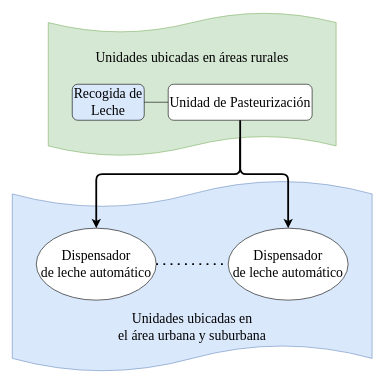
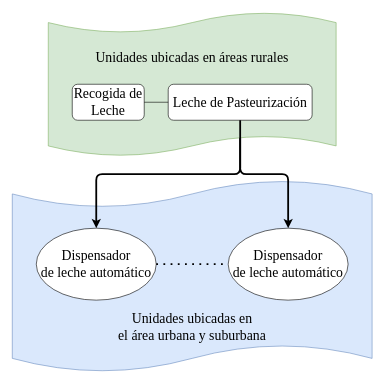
node "Recogida de Leche": fillcolor #dae8fc -> #ffffff
node "Unidad de Pasteurización": label "Unidad de Pasteurización" -> "Leche de Pasteurización"
